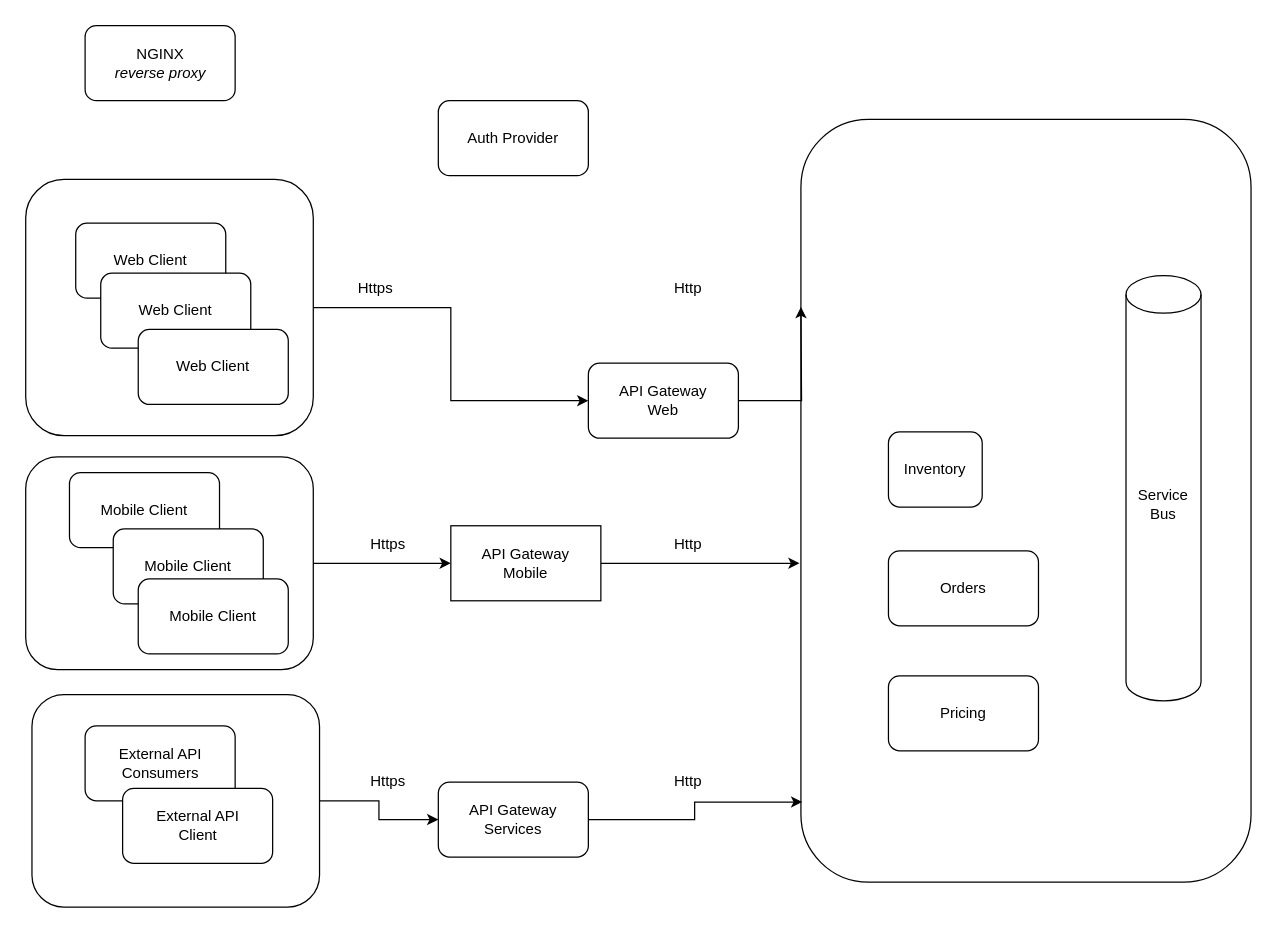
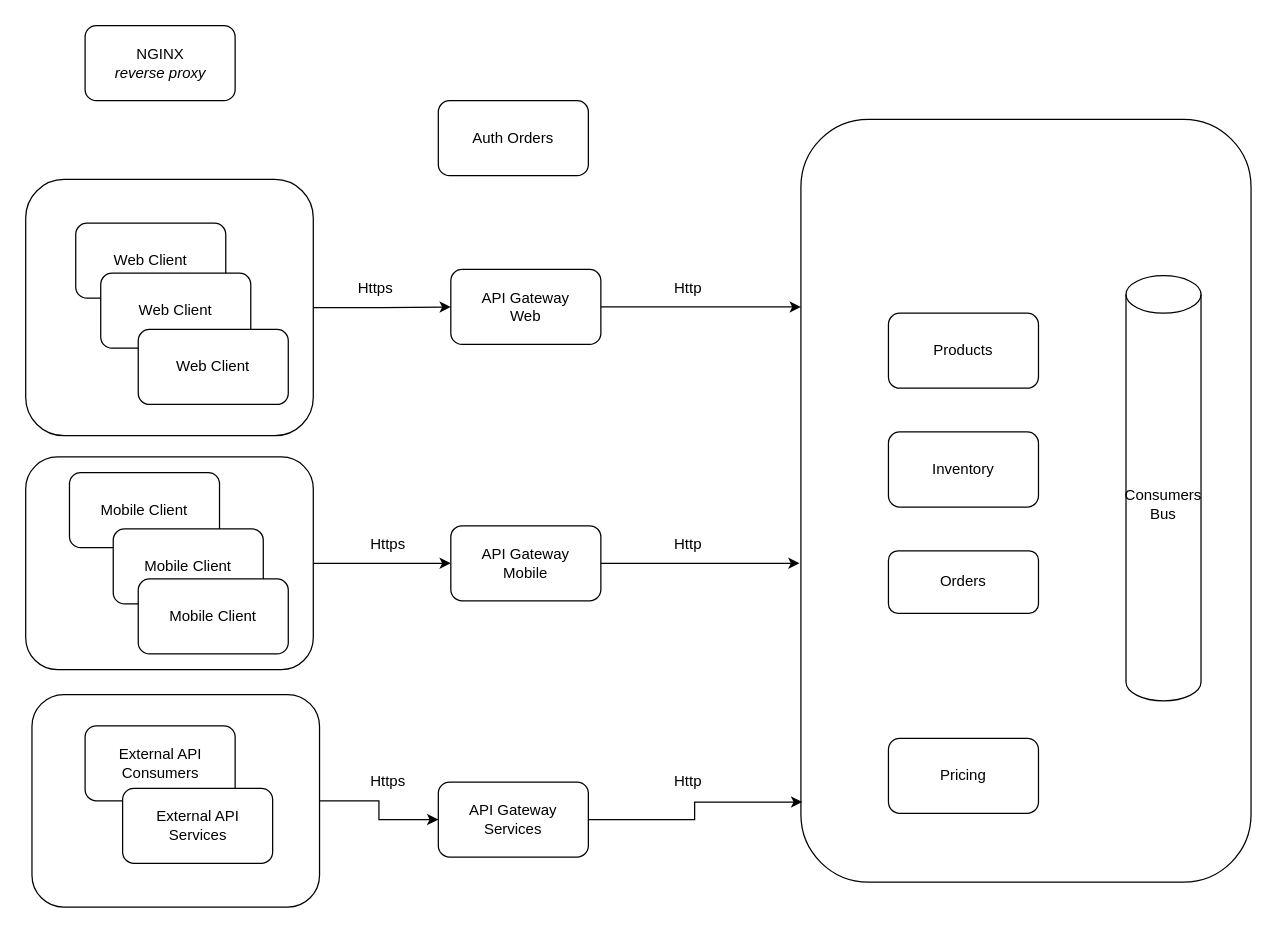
node "Auth Provider": label "Auth Provider" -> "Auth Orders"
node "Products": added
node "API Gateway Web": moved (663, 401) -> (526, 307)
node "Inventory": size 94x75 -> 150x75
node "Service Bus": label "Service Bus" -> "Consumers Bus"
node "API Gateway Mobile": shape rectangle -> rounded rectangle
node "Orders": size 150x75 -> 150x63
node "Pricing": moved (963, 713) -> (963, 776)
node "External API Client": label "External API Client" -> "External API Services"
